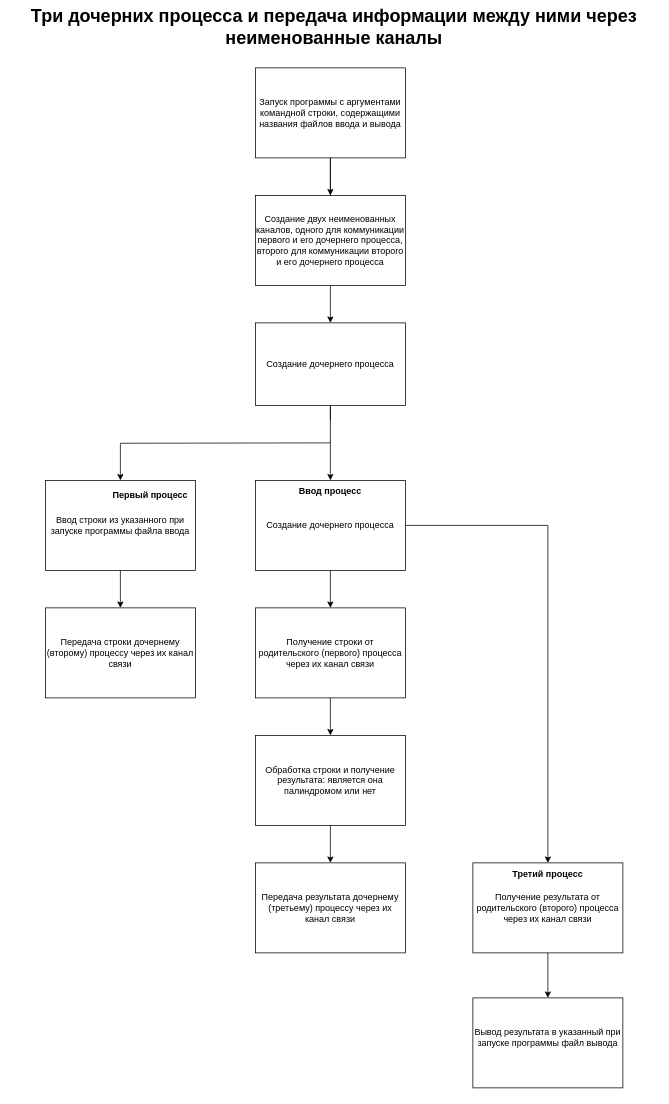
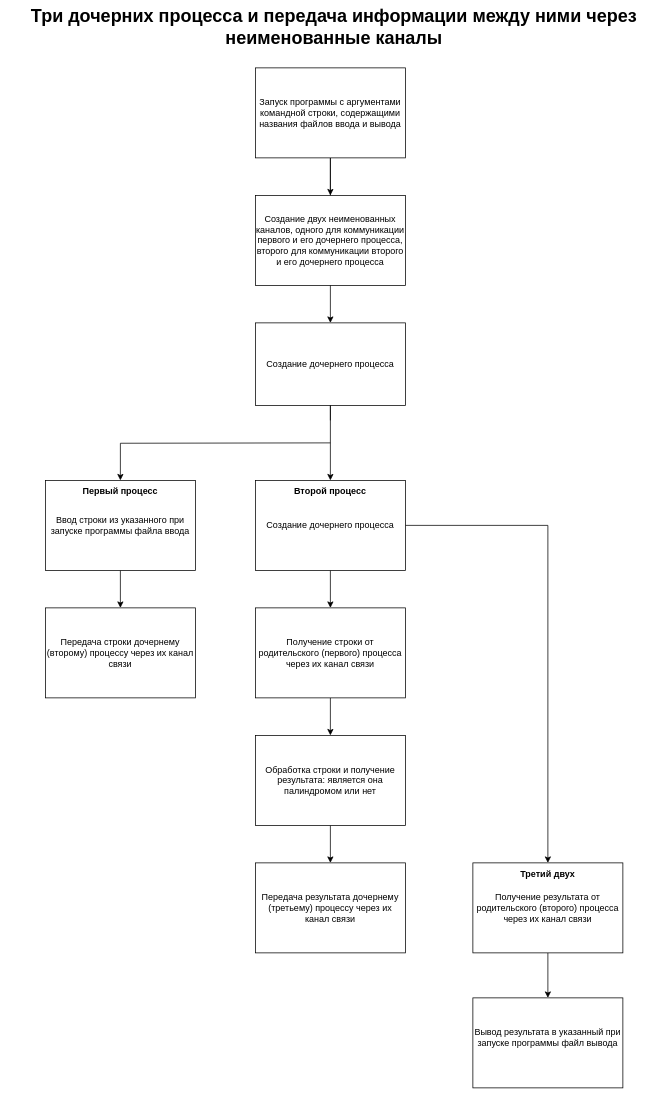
node "Ввод процесс": label "Ввод процесс" -> "Второй процесс"
node "Первый процесс": moved (150, 495) -> (120, 492)
node "Третий процесс": label "Третий процесс" -> "Третий двух"
